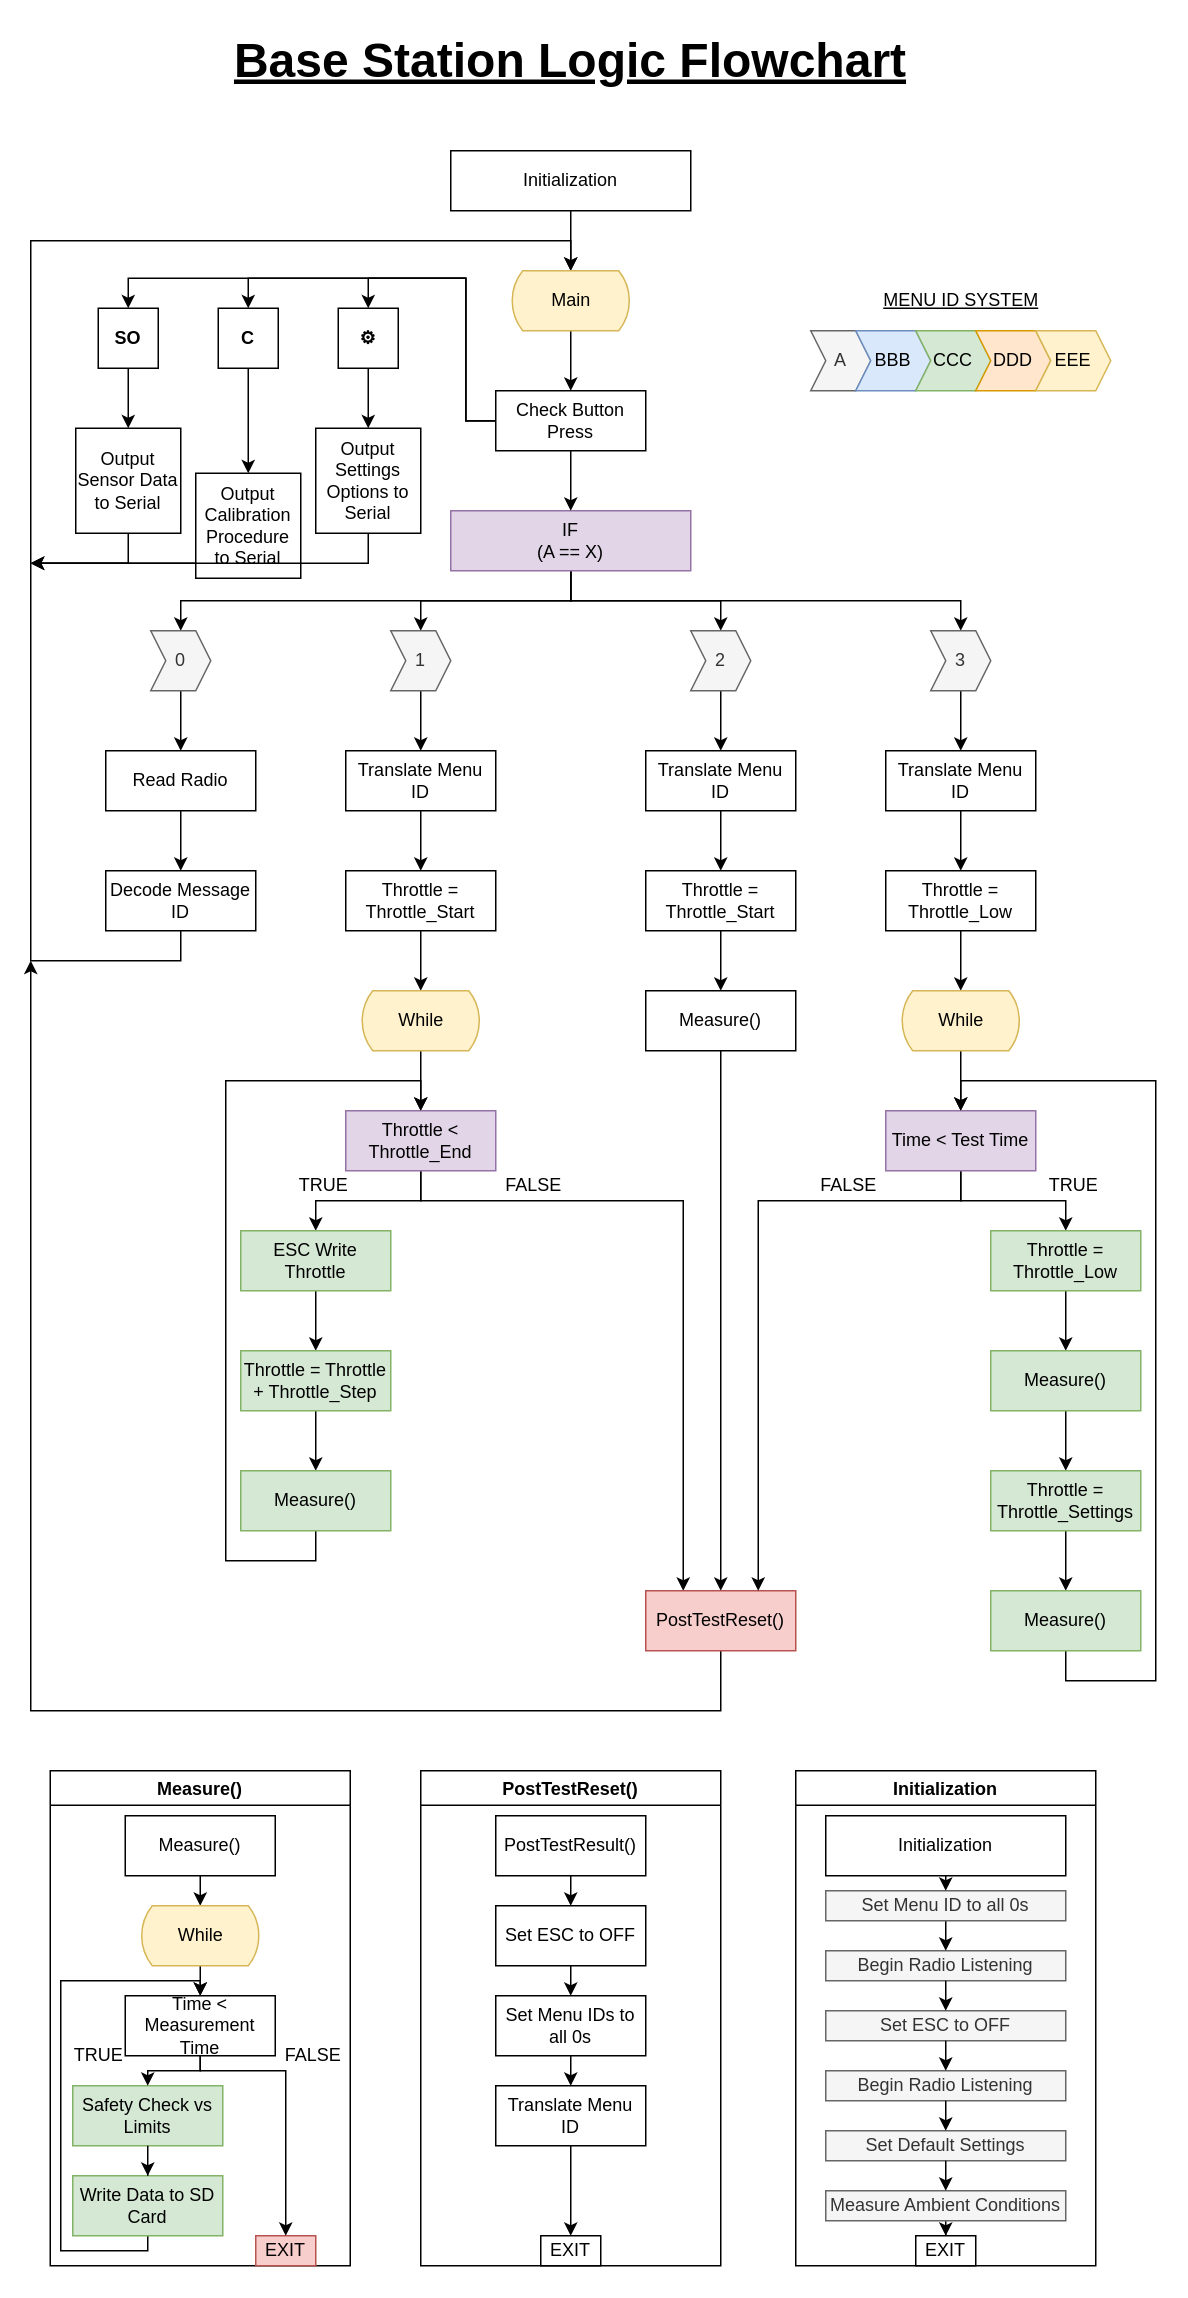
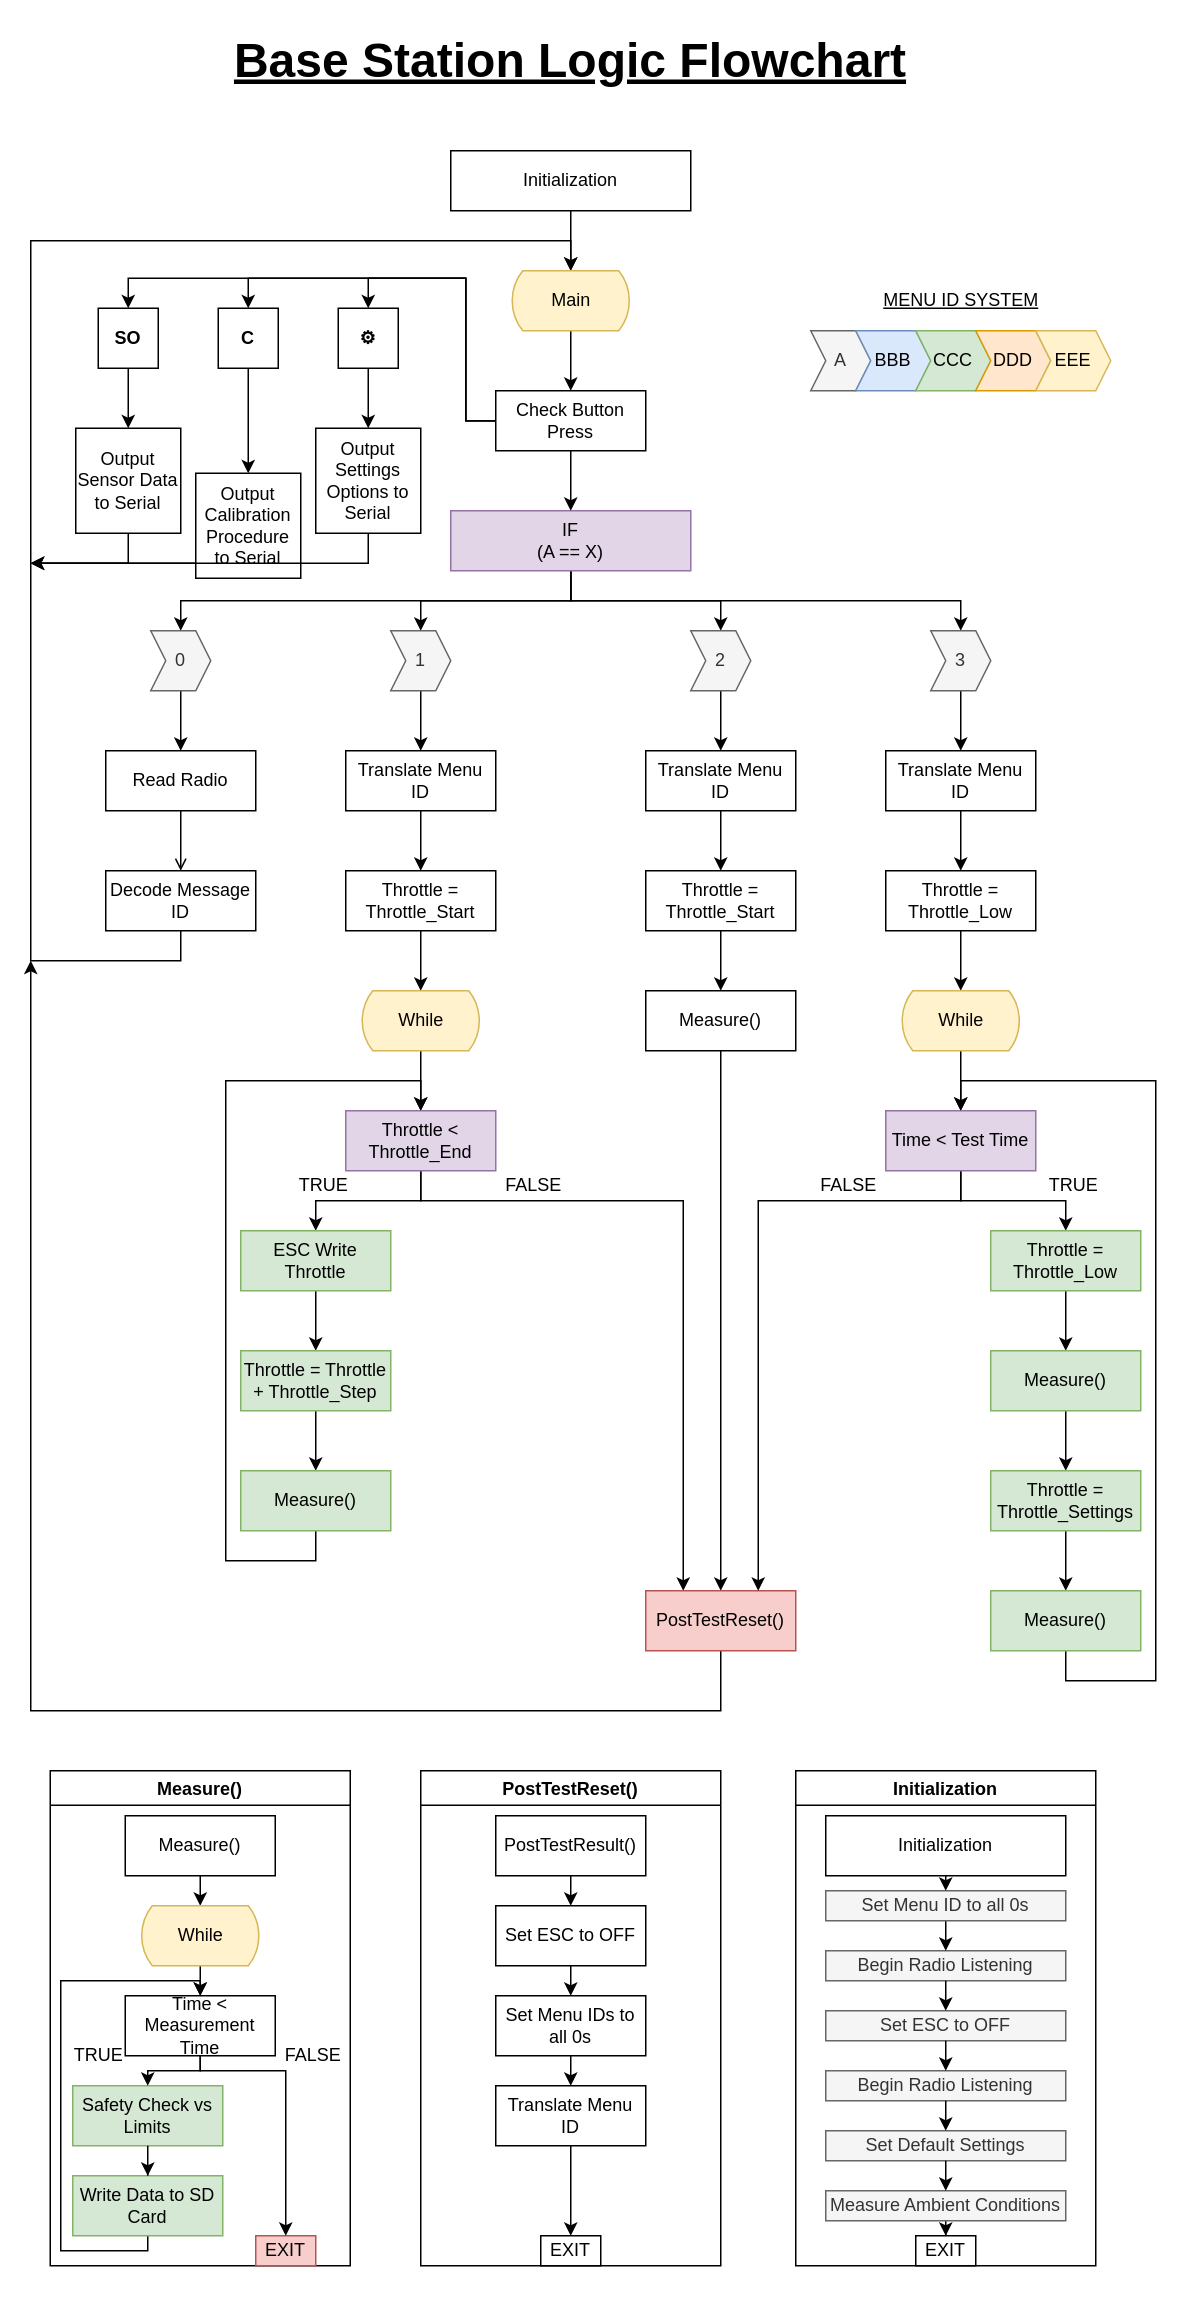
edge "Read Radio" -> "Decode Message ID": arrowhead classic -> open
